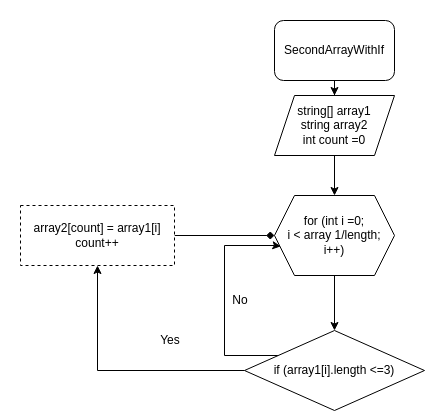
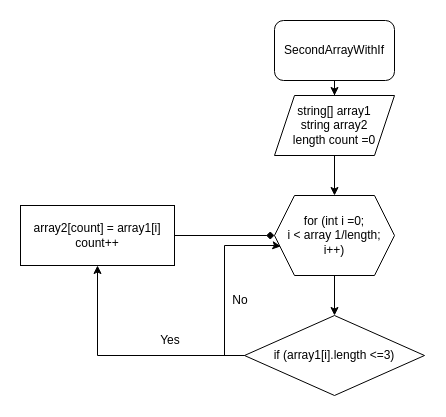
node "string[] array1 string array2 int count =0": label "string[] array1 string array2 int count =0" -> "string[] array1 string array2 length count =0"
node "array2[count] = array1[i] count++": style dashed -> solid
node "if (array1[i].length <=3)": moved (335, 371) -> (335, 356)
